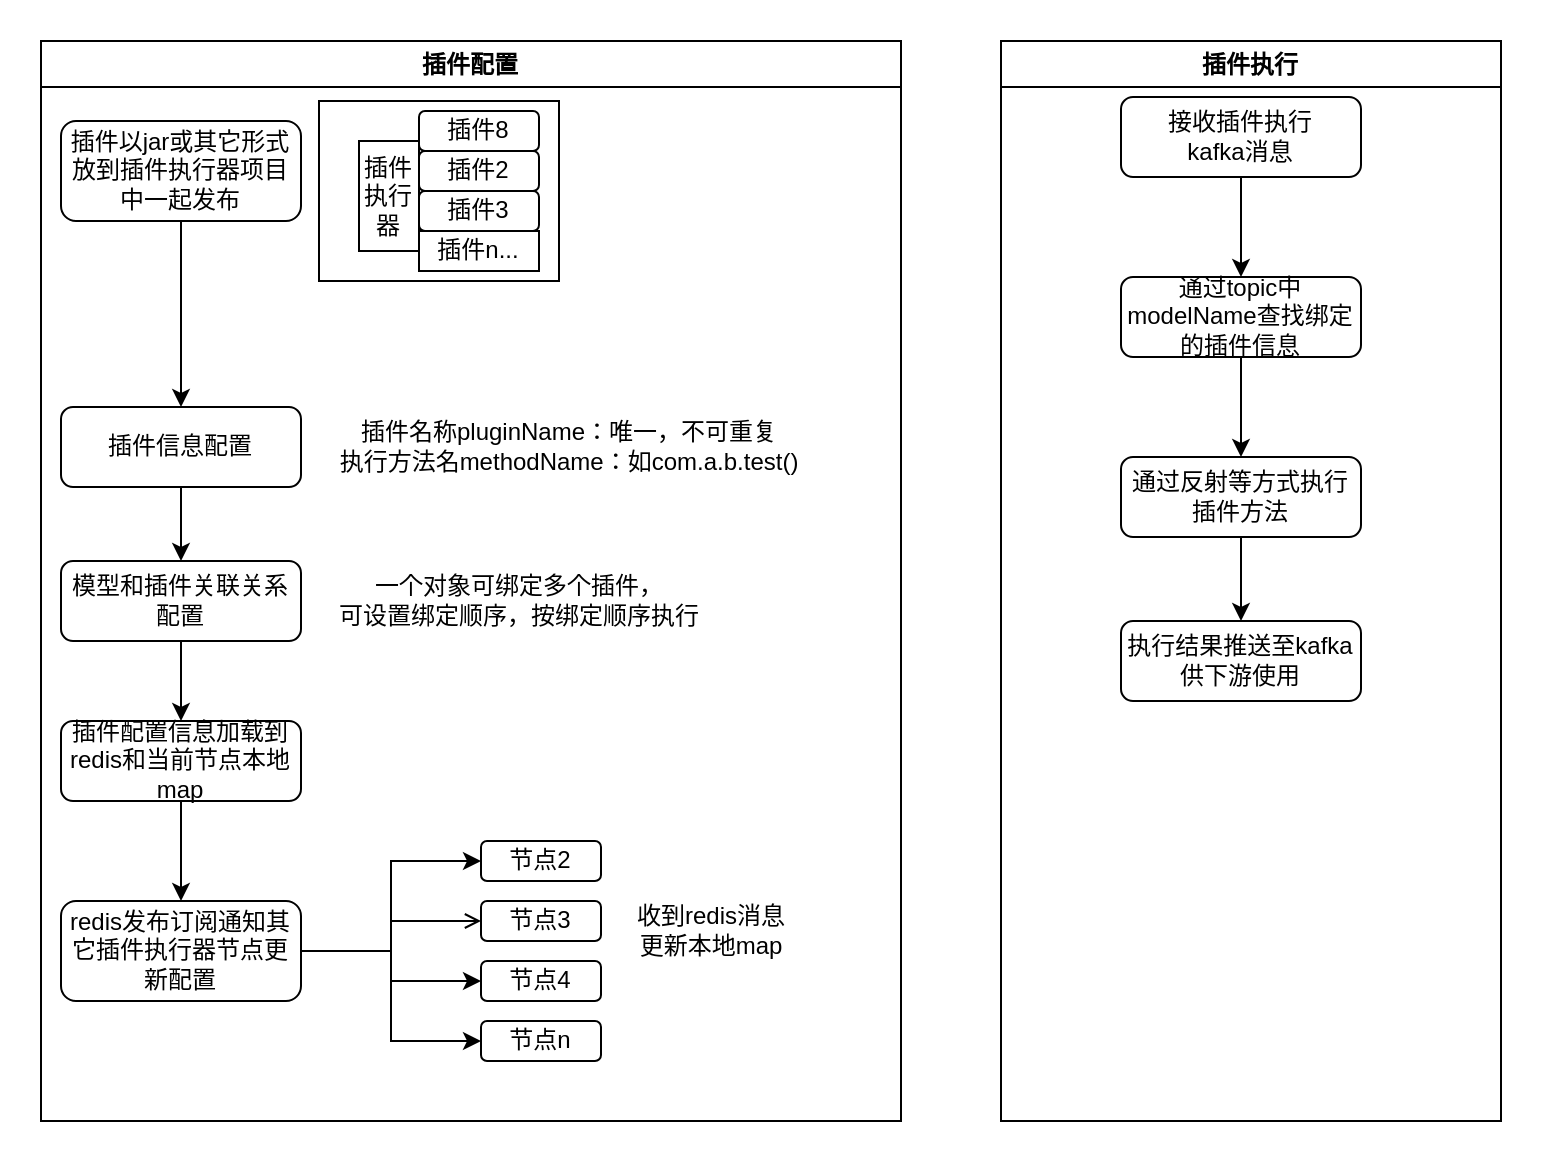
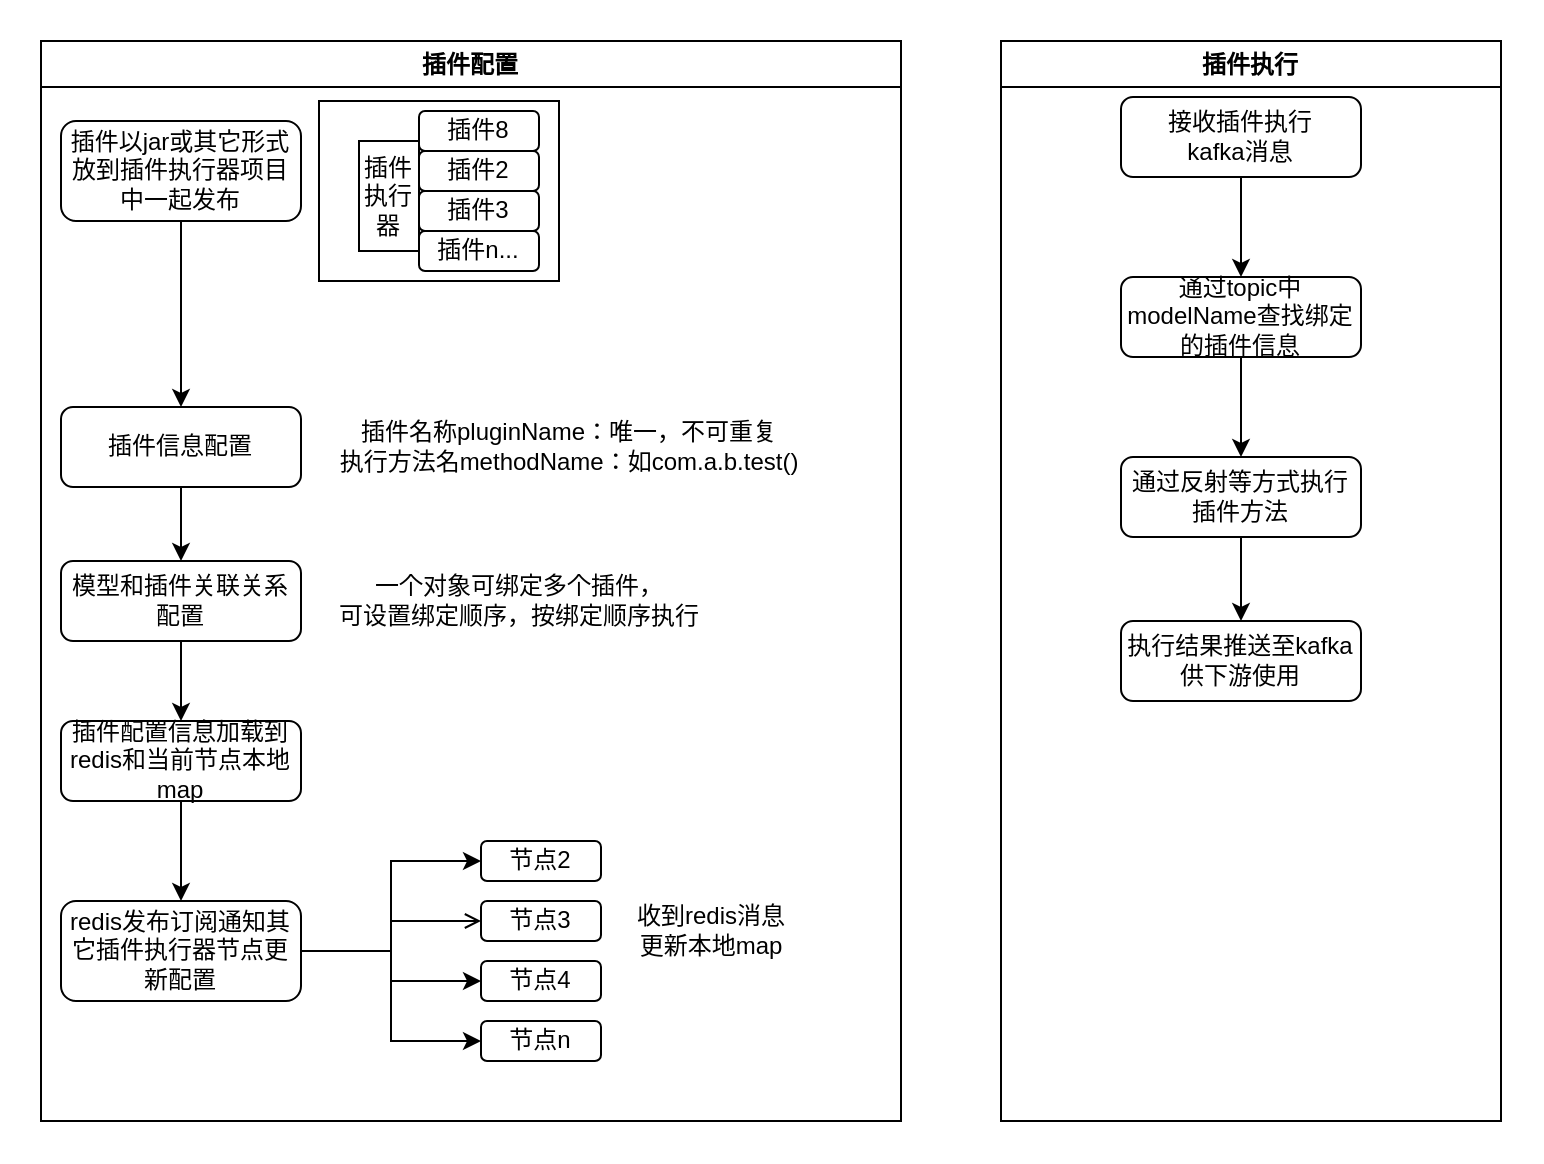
node "插件n...": shape rectangle -> rounded rectangle
